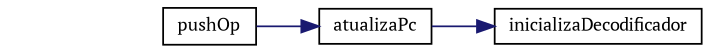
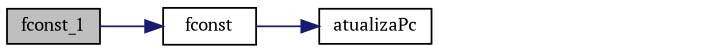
node "fconst_1": added
node "pushOp": label "pushOp" -> "fconst"
node "inicializaDecodificador": removed
